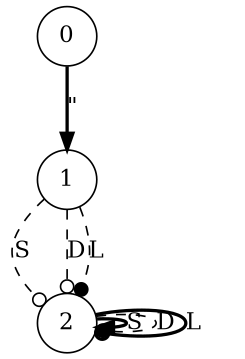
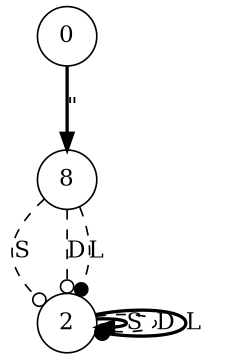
node "1": label "1" -> "8"
